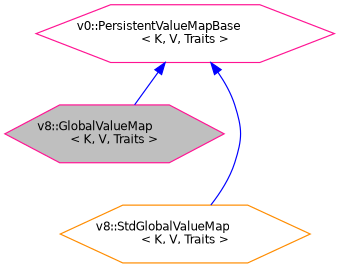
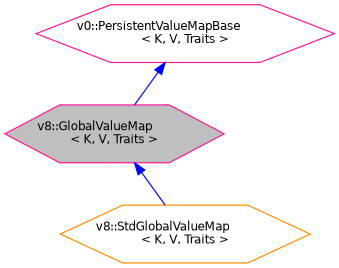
edge "v8::StdGlobalValueMap < K, V, Traits >" -> "v0::PersistentValueMapBase < K, V, Traits >": now "v8::StdGlobalValueMap < K, V, Traits >" -> "v8::GlobalValueMap < K, V, Traits >"
